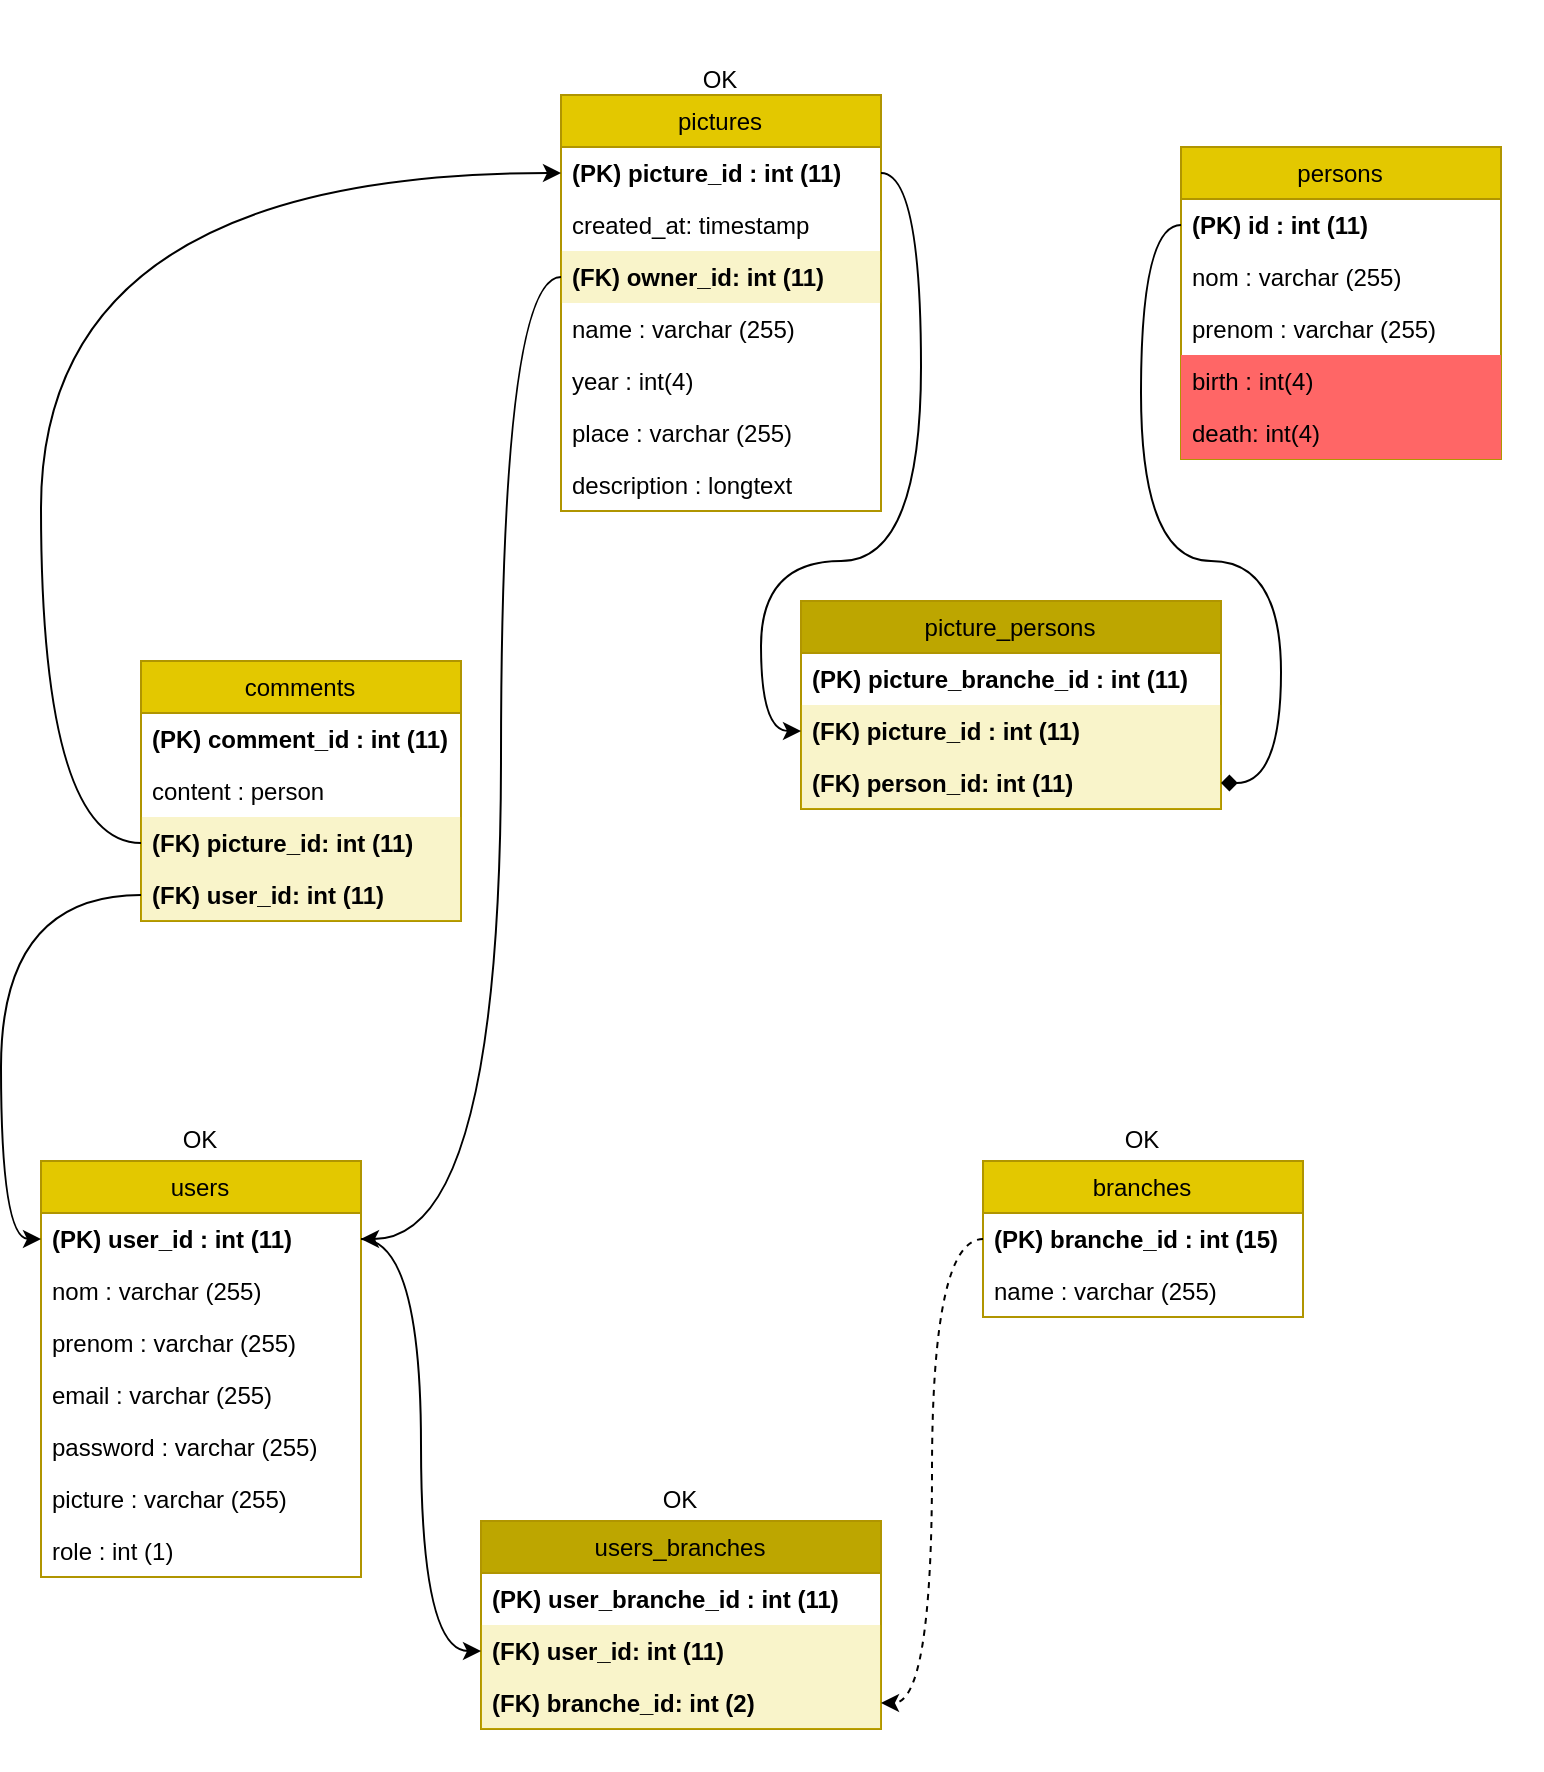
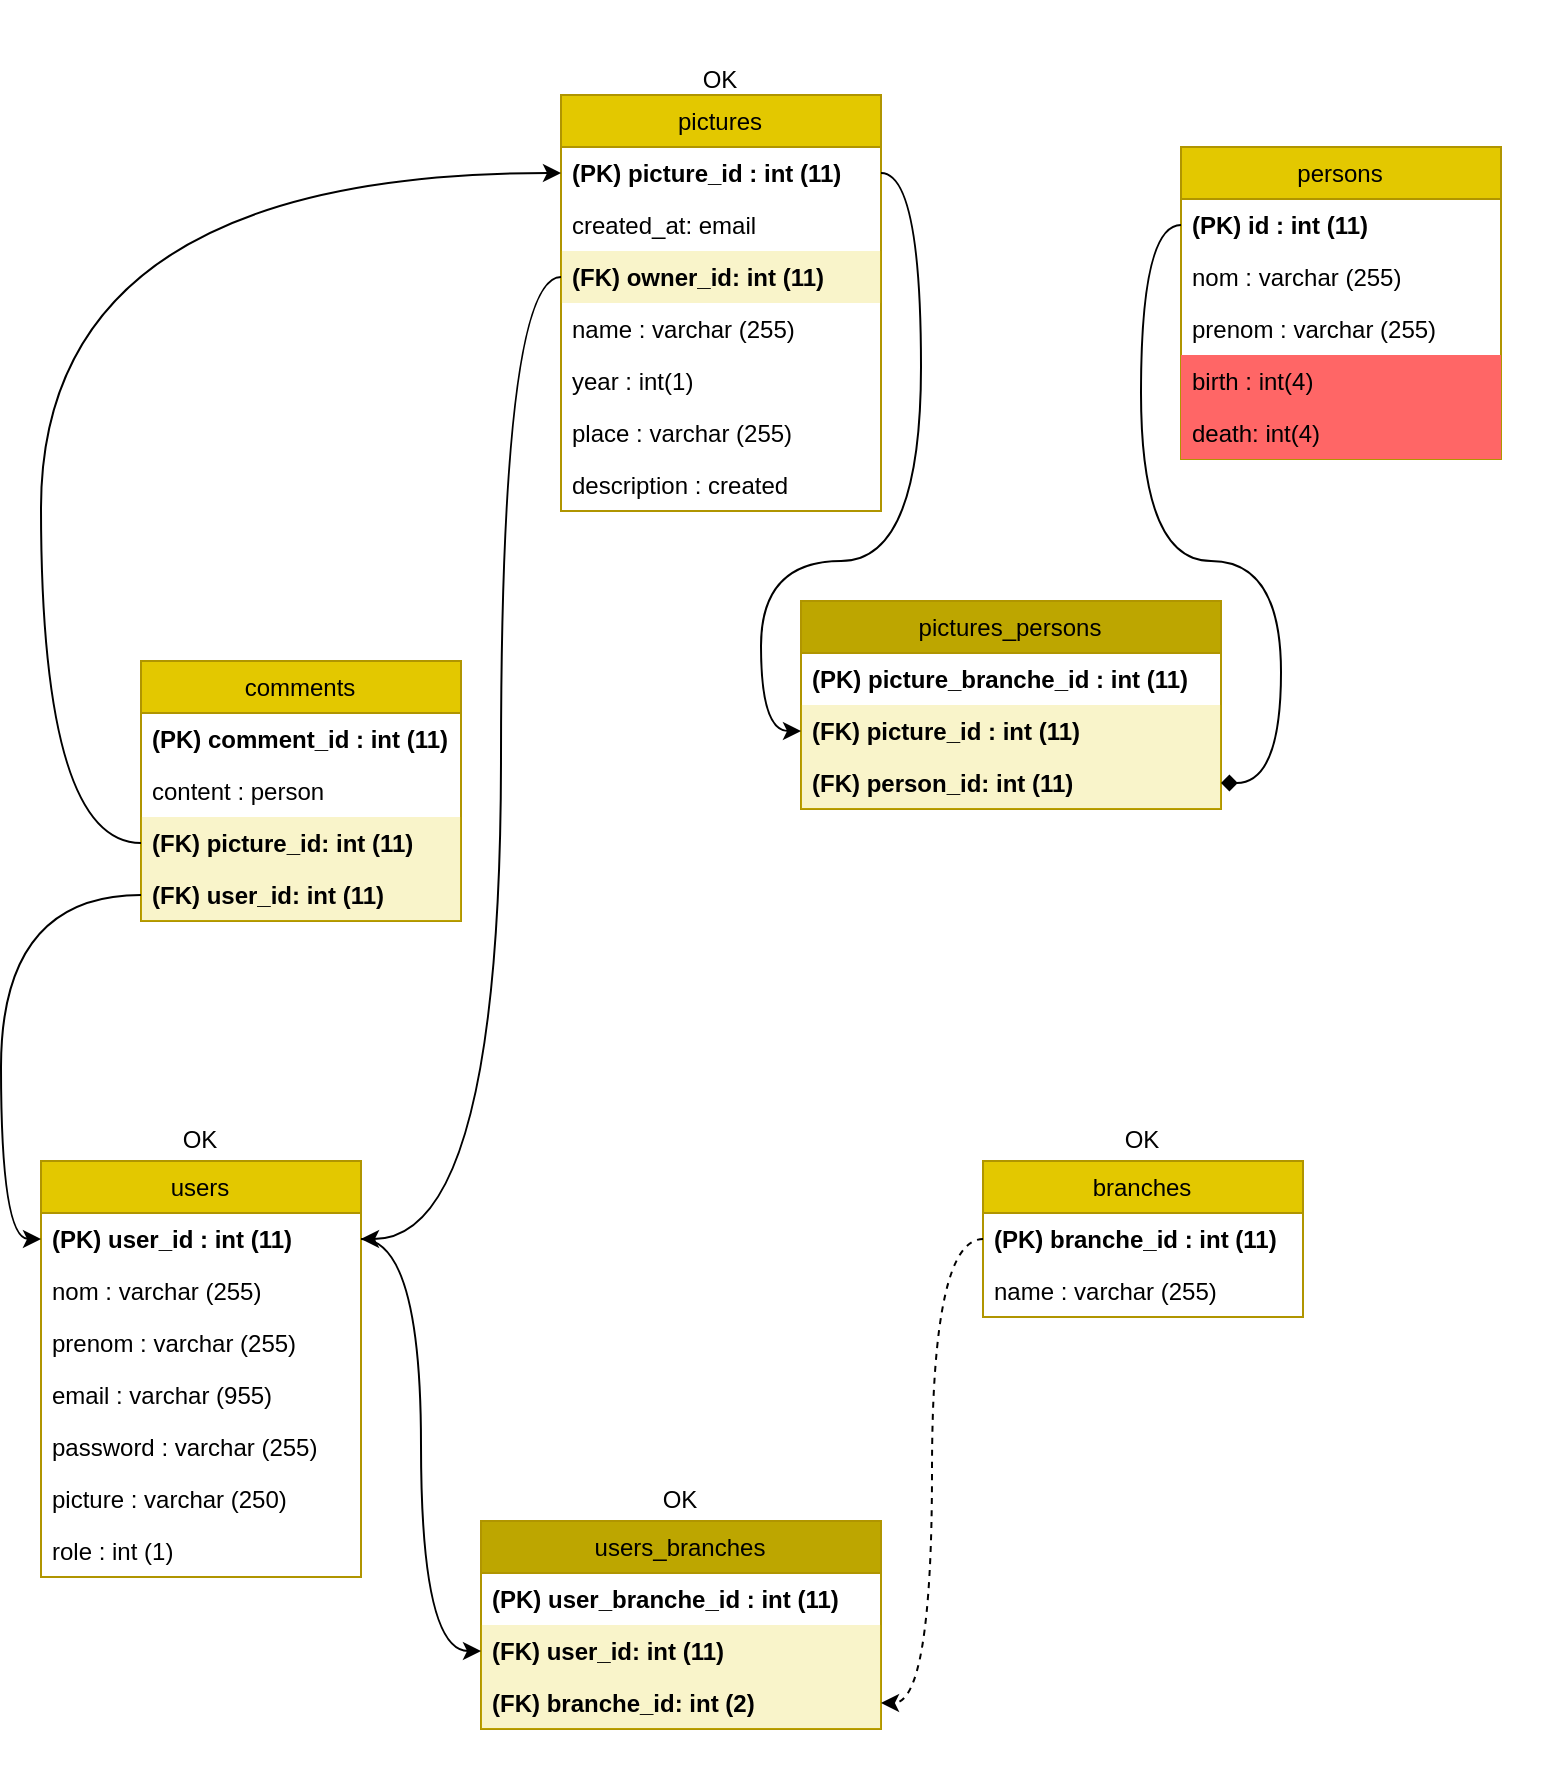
node "created_at: timestamp": label "created_at: timestamp" -> "created_at: email"
node "year : int(4)": label "year : int(4)" -> "year : int(1)"
node "description : longtext": label "description : longtext" -> "description : created"
node "picture_persons": label "picture_persons" -> "pictures_persons"
node "(PK) branche_id : int (15)": label "(PK) branche_id : int (15)" -> "(PK) branche_id : int (11)"
node "email : varchar (255)": label "email : varchar (255)" -> "email : varchar (955)"
node "picture : varchar (255)": label "picture : varchar (255)" -> "picture : varchar (250)"
